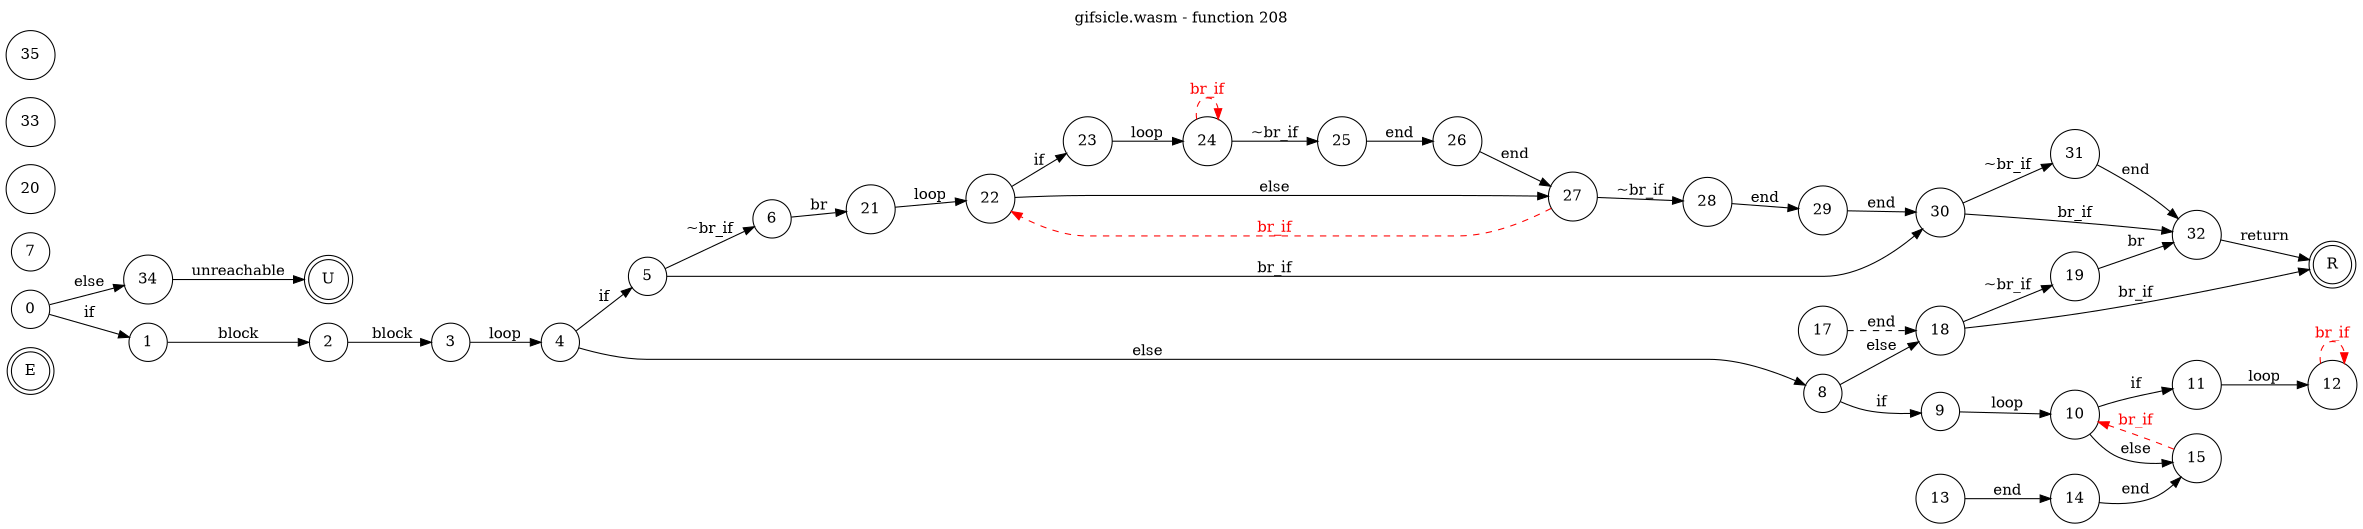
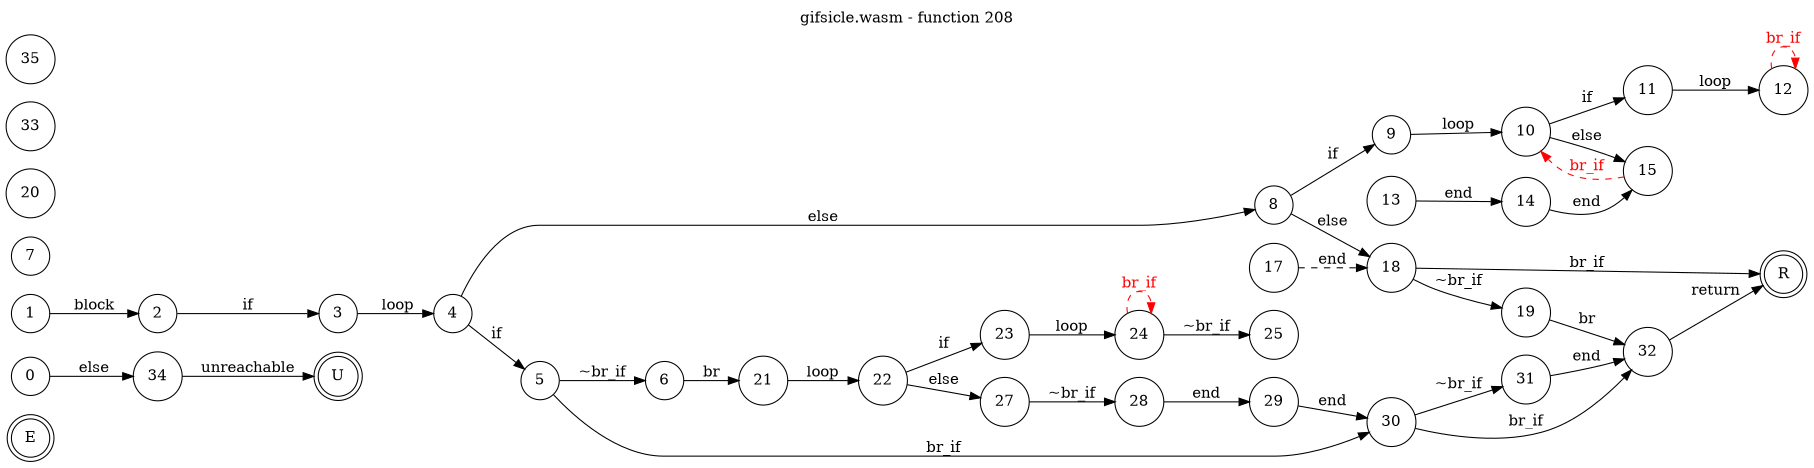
node "26": removed
edge "27" -> "22": removed, label "br_if"
edge "0" -> "1": removed, label "if"
edge "2" -> "3": label "block" -> "if"
